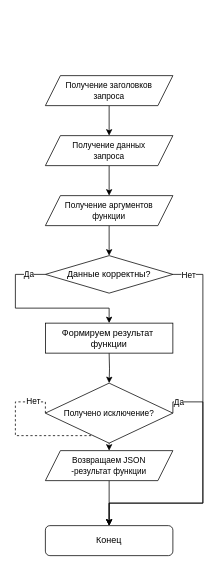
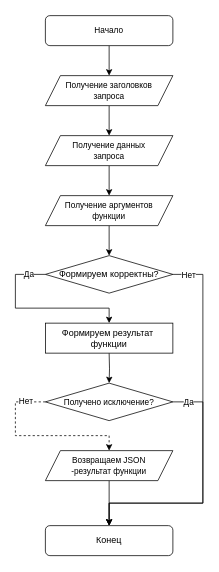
node "Начало": added
edge "Начало" -> "Получение заголовков запроса": added
node "Данные корректны?": label "Данные корректны?" -> "Формируем корректны?"
node "Получено исключение?": size 128x60 -> 128x38
